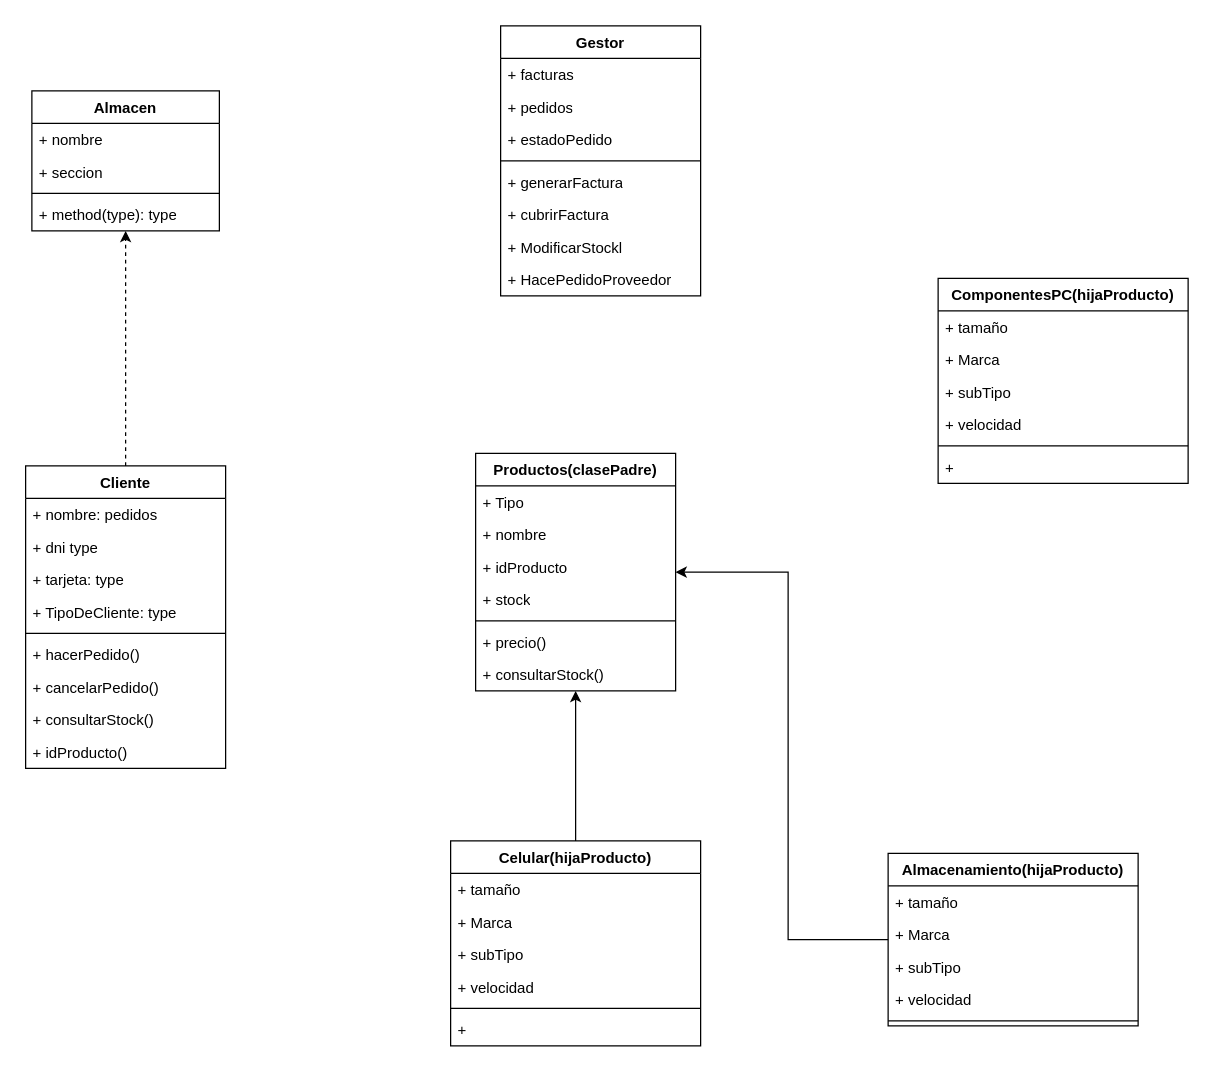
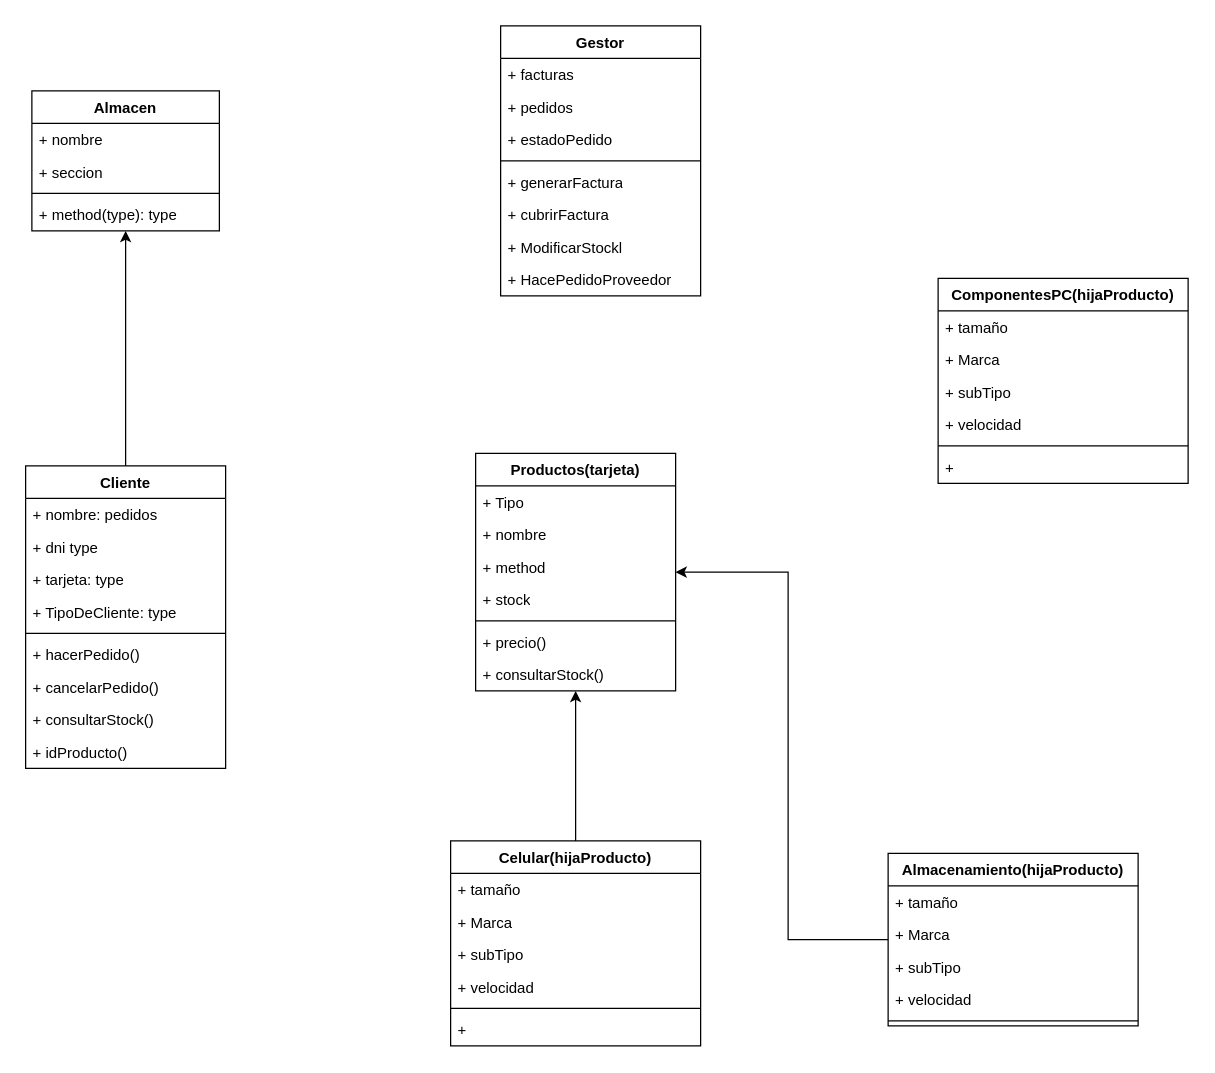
edge "Cliente" -> "Almacen": style dashed -> solid
node "Productos(clasePadre)": label "Productos(clasePadre)" -> "Productos(tarjeta)"
node "+ idProducto": label "+ idProducto" -> "+ method"
